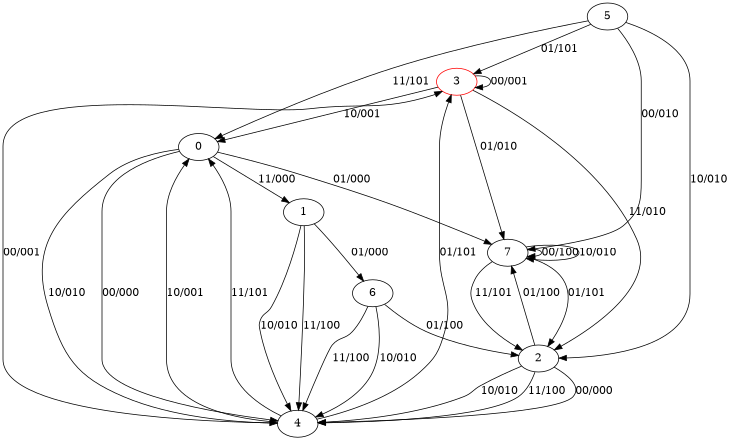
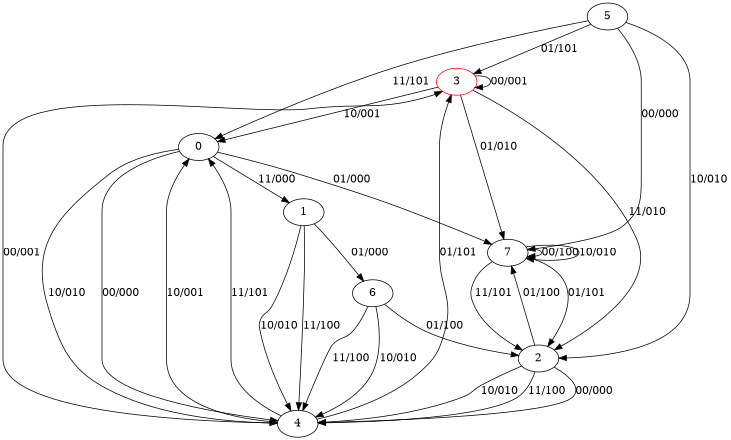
edge "5" -> "7": label "00/010" -> "00/000"
